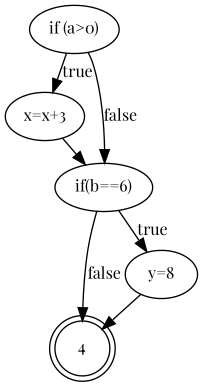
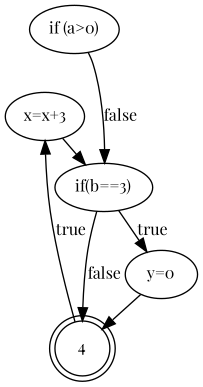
edge "if (a>0)" -> "x=x+3": now "4" -> "x=x+3"
node "if(b==6)": label "if(b==6)" -> "if(b==3)"
node "y=8": label "y=8" -> "y=0"
